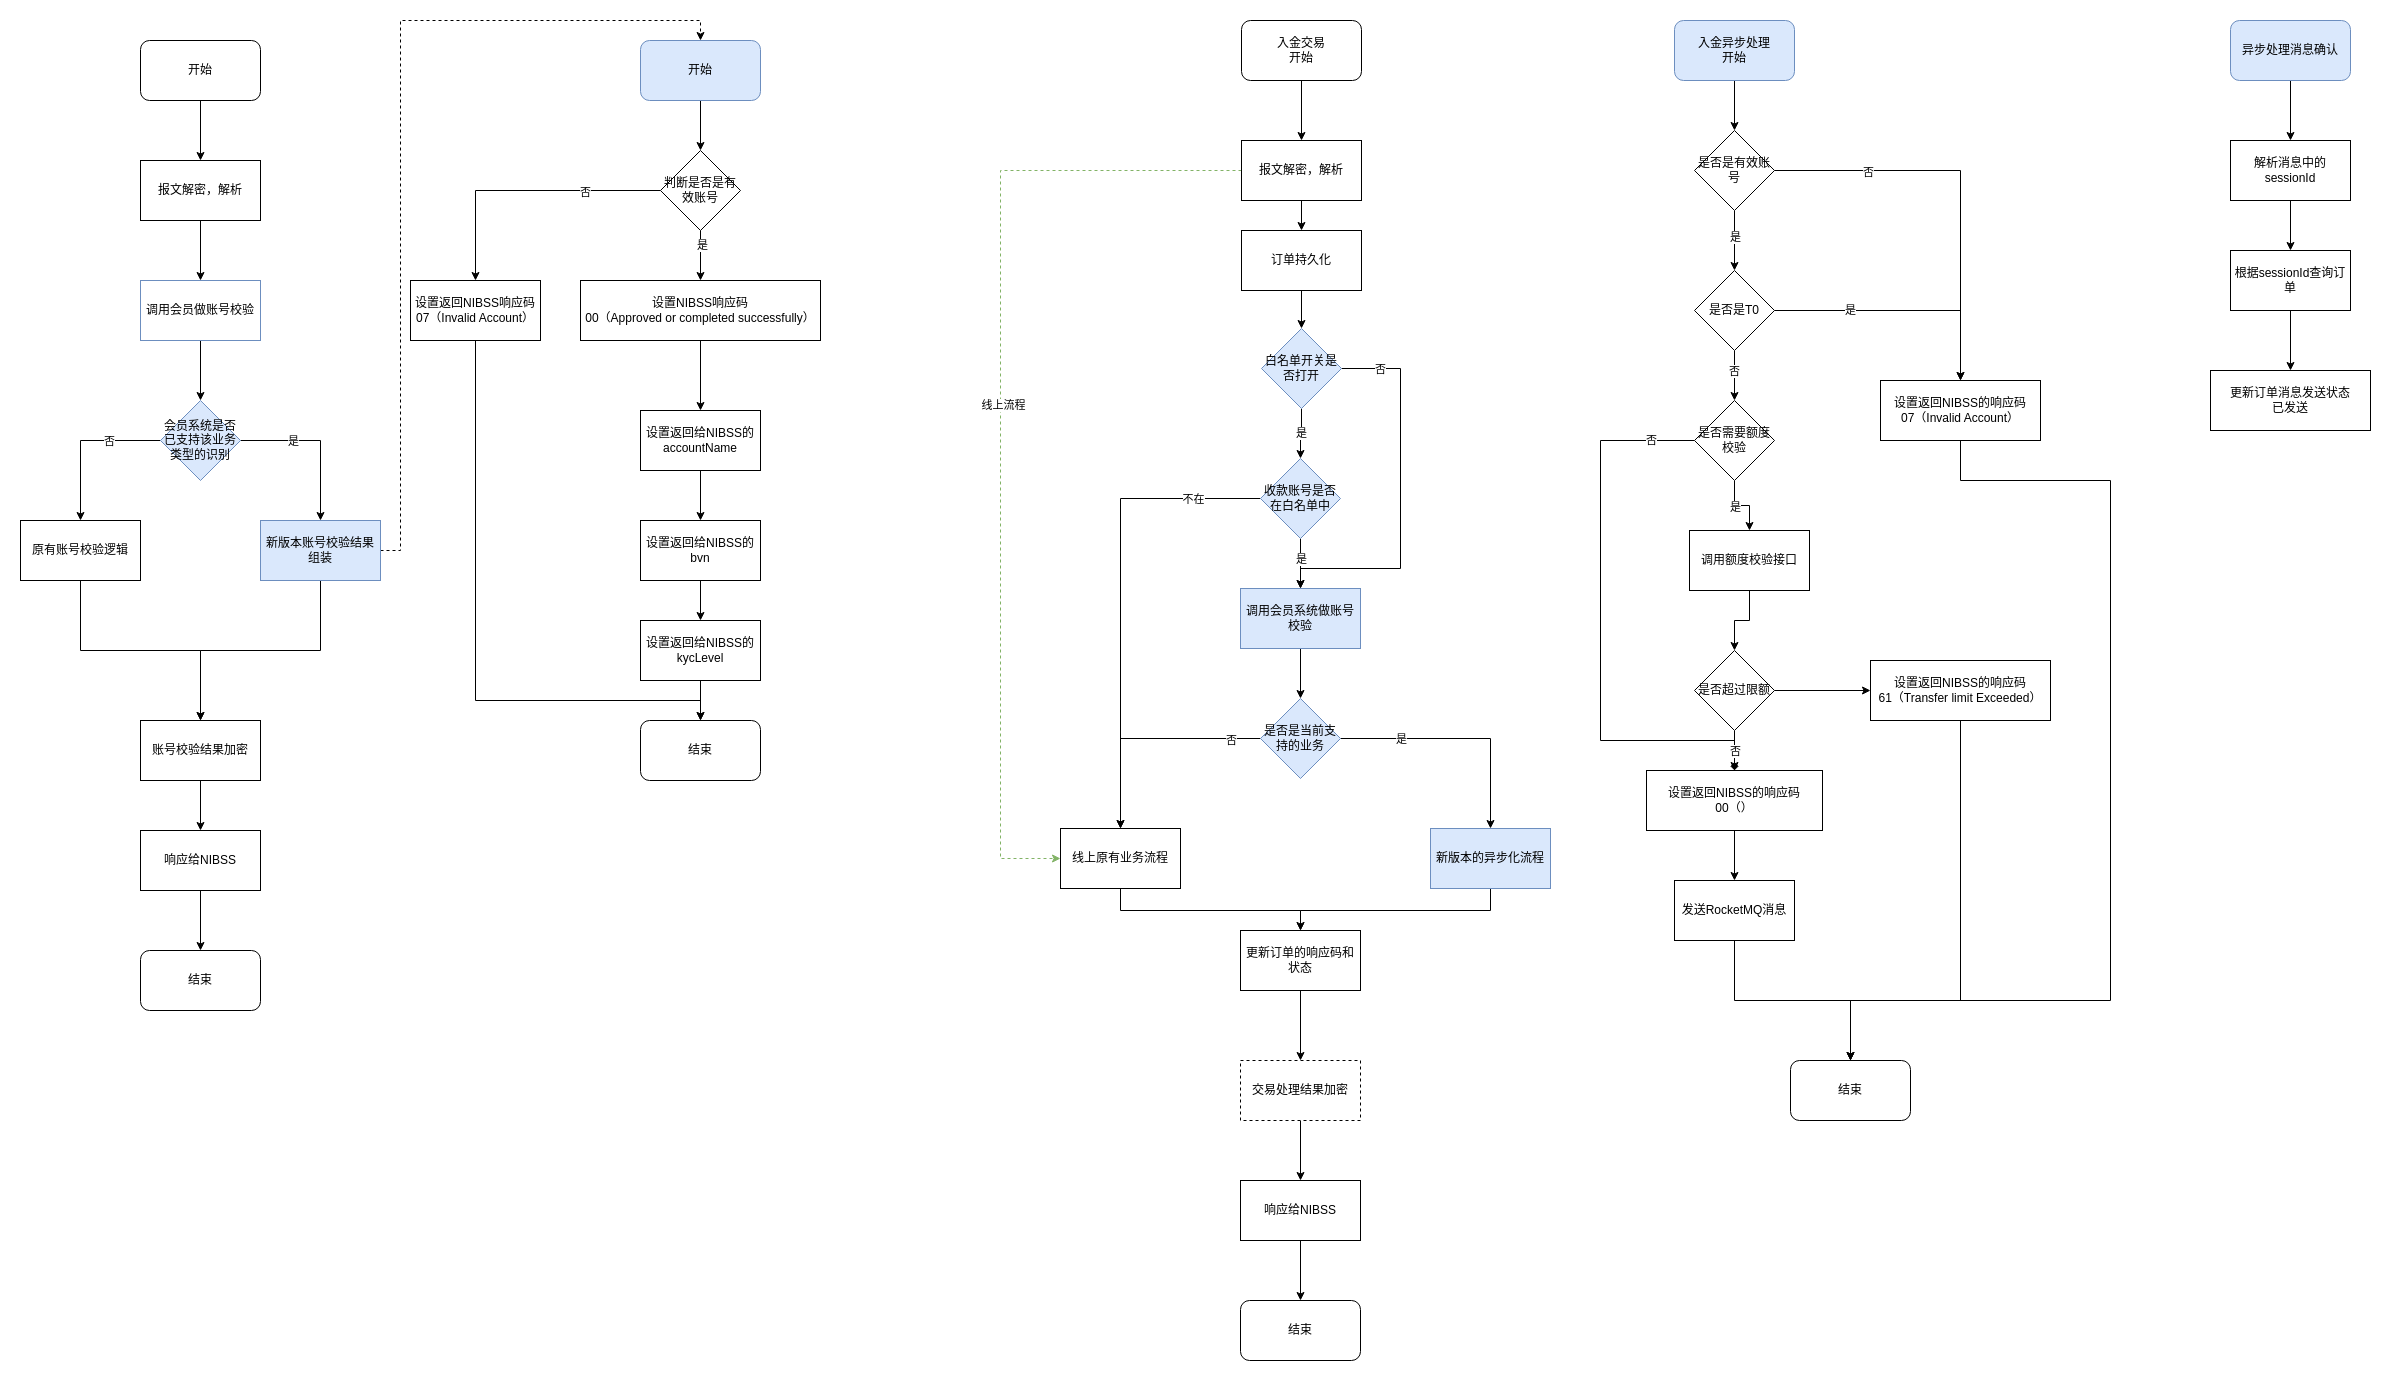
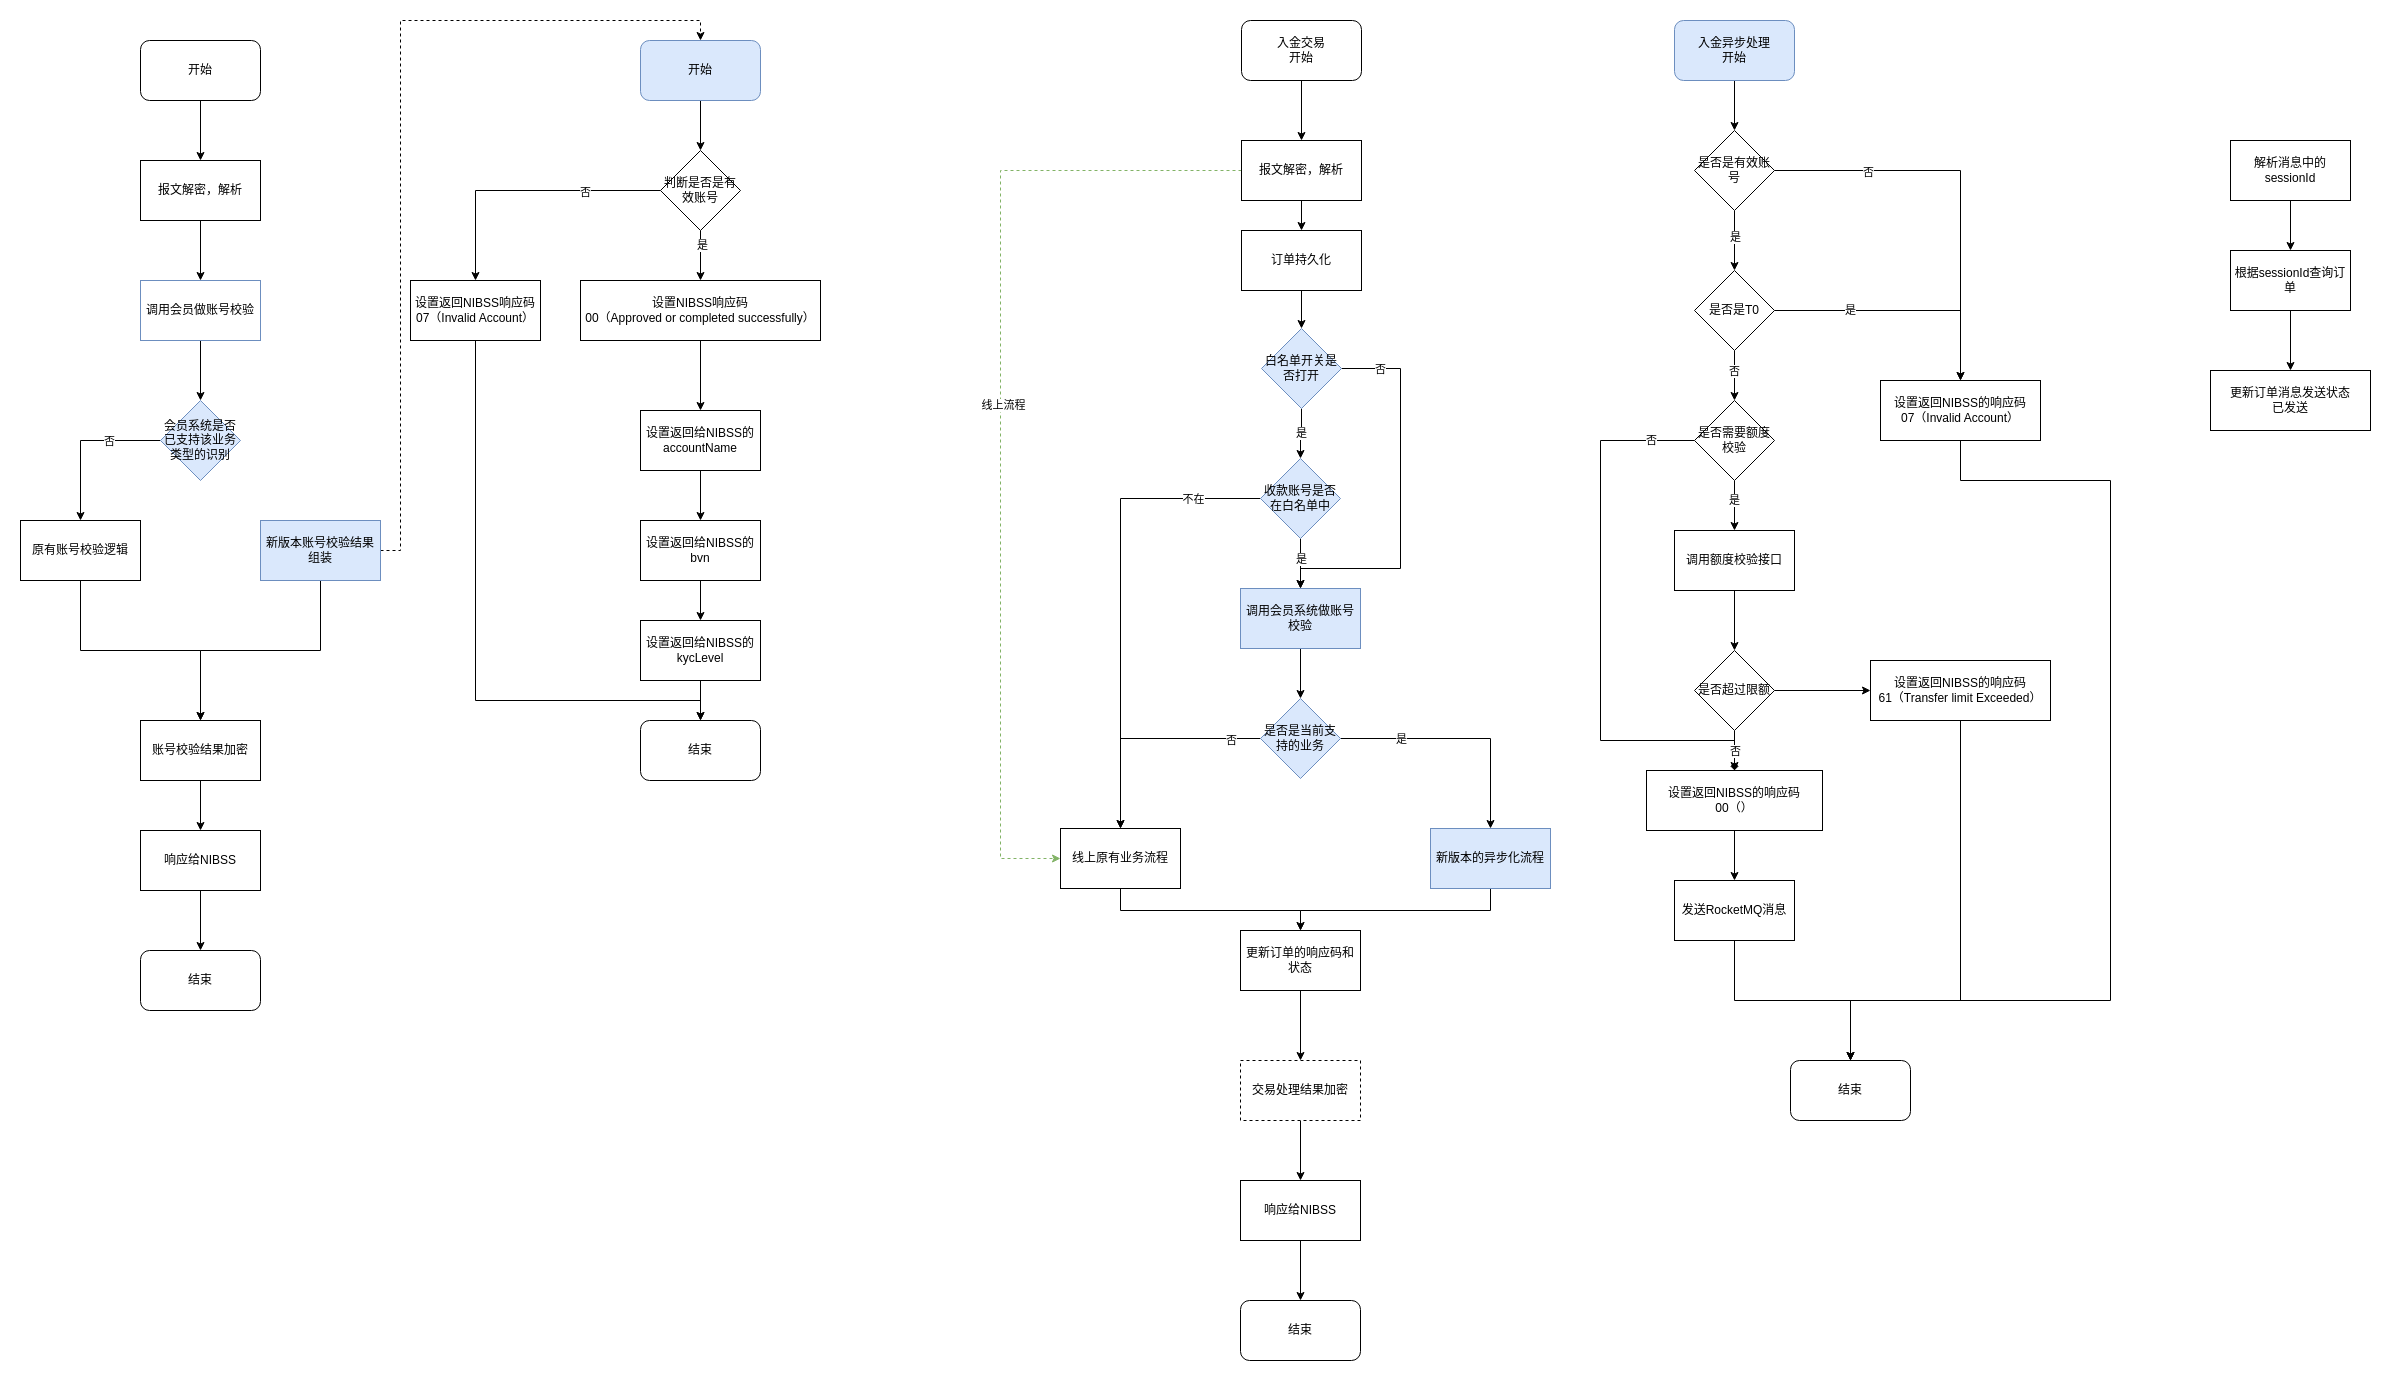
node "异步处理消息确认": removed
edge "异步处理消息确认" -> "解析消息中的sessionId": removed
edge "会员系统是否已支持该业务类型的识别" -> "新版本账号校验结果组装": removed, label "是"
node "调用额度校验接口": moved (1750, 561) -> (1735, 561)
